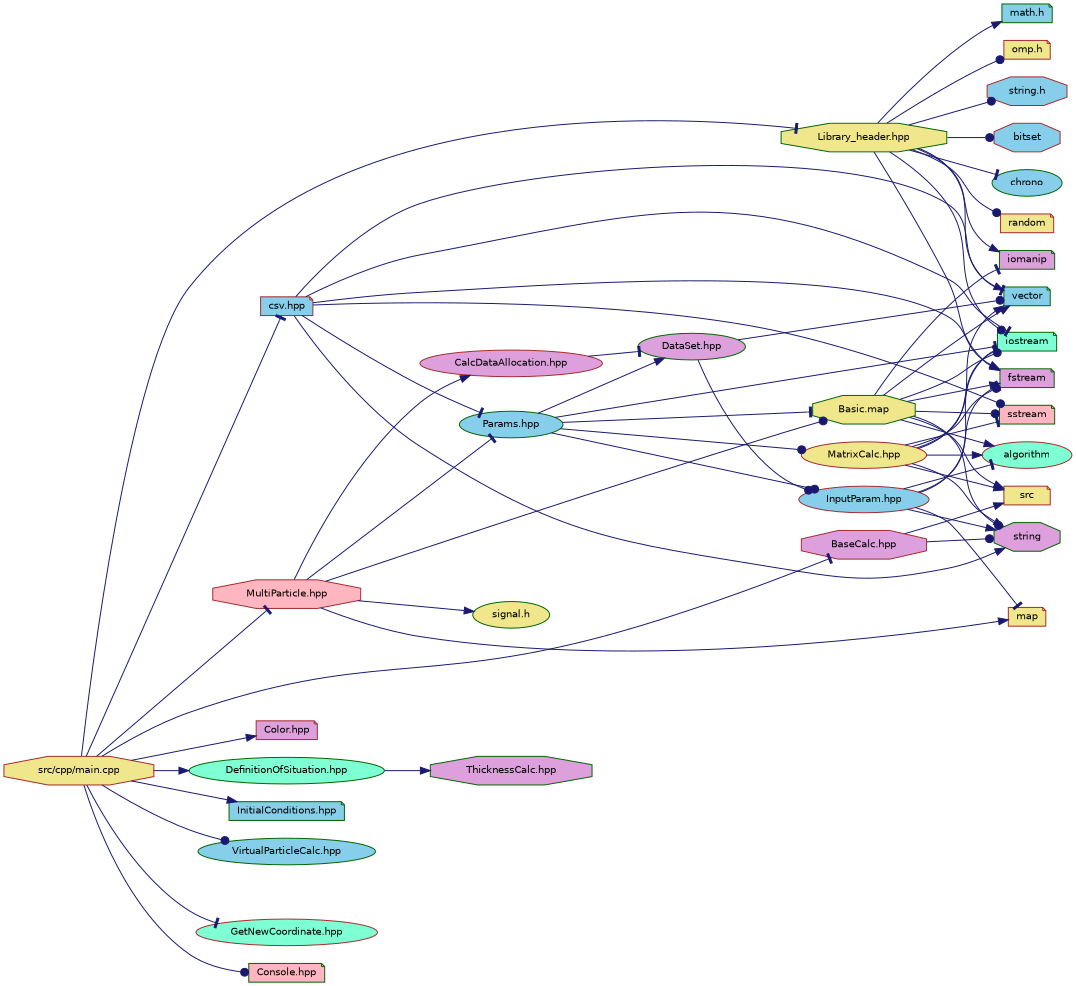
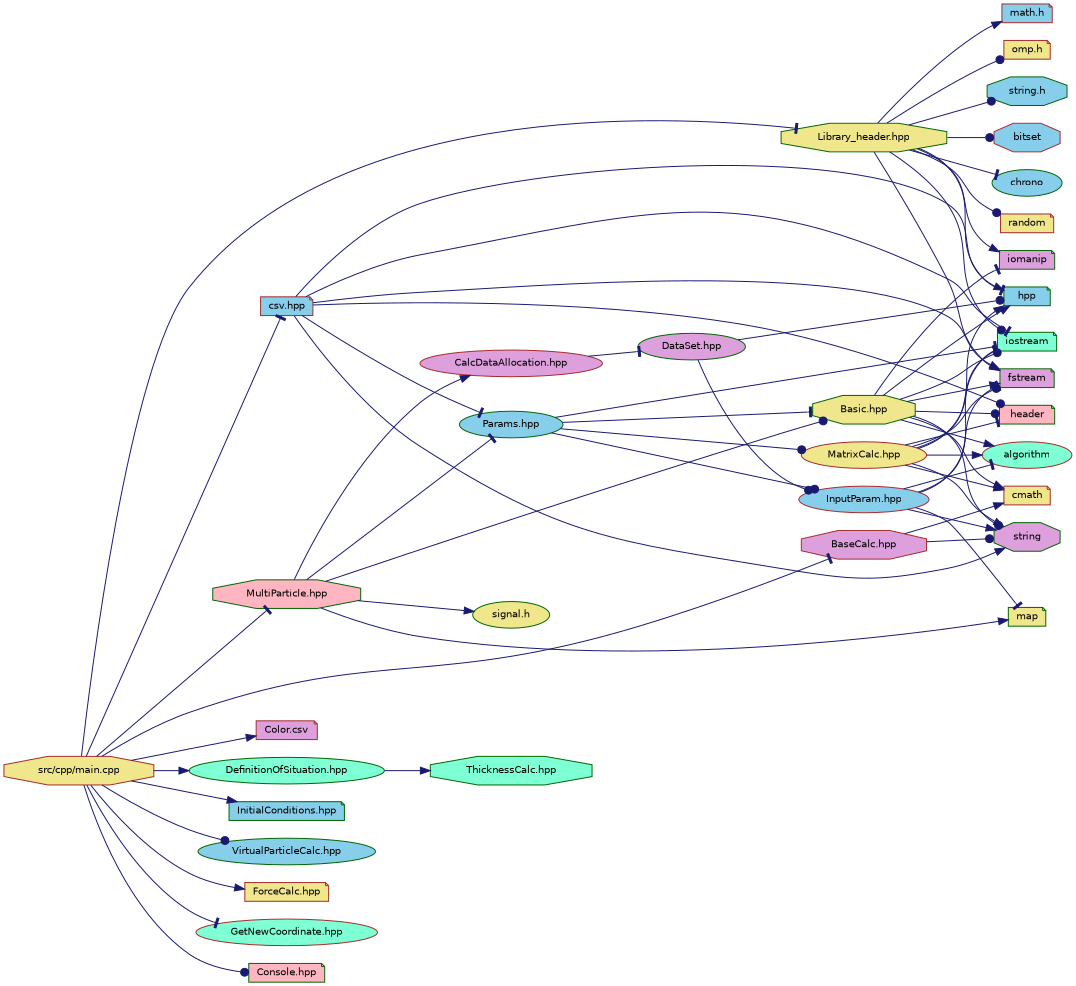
node "math.h": color darkgreen -> brown
node "string.h": color brown -> darkgreen
node "vector": label "vector" -> "hpp"
edge "Params.hpp" -> "DataSet.hpp": removed
node "Basic.map": label "Basic.map" -> "Basic.hpp"
node "sstream": label "sstream" -> "header"
node "src": label "src" -> "cmath"
node "MultiParticle.hpp": color brown -> darkgreen
node "map": color brown -> darkgreen
node "Color.hpp": label "Color.hpp" -> "Color.csv"
node "ThicknessCalc.hpp": fillcolor plum -> aquamarine
node "ForceCalc.hpp": added
